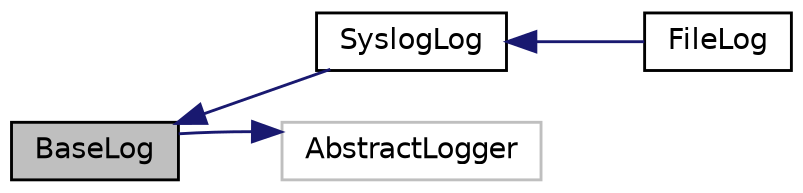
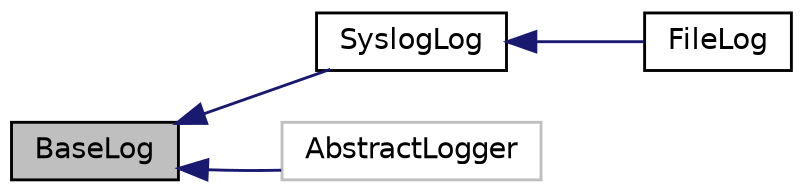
edge "BaseLog" -> "AbstractLogger": reversed
